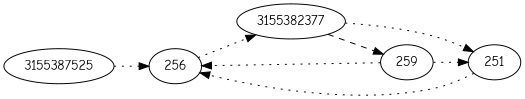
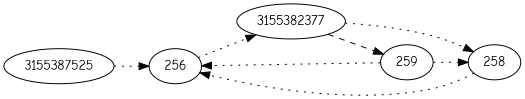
node "251": label "251" -> "258"
